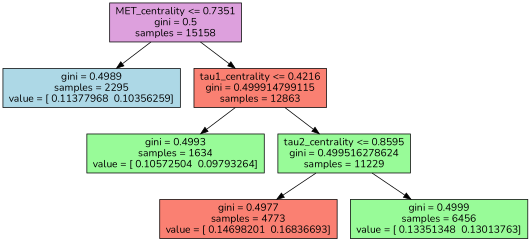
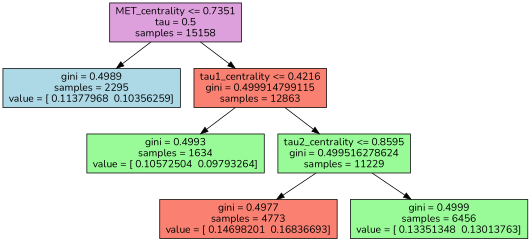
node "MET_centrality <= 0.7351 gini = 0.5 samples = 15158": label "MET_centrality <= 0.7351 gini = 0.5 samples = 15158" -> "MET_centrality <= 0.7351 tau = 0.5 samples = 15158"
